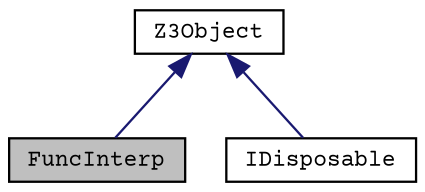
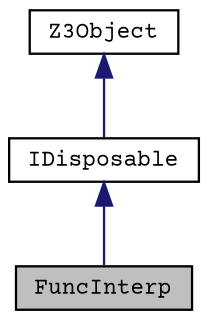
edge "FuncInterp" -> "Z3Object": now "FuncInterp" -> "IDisposable"
